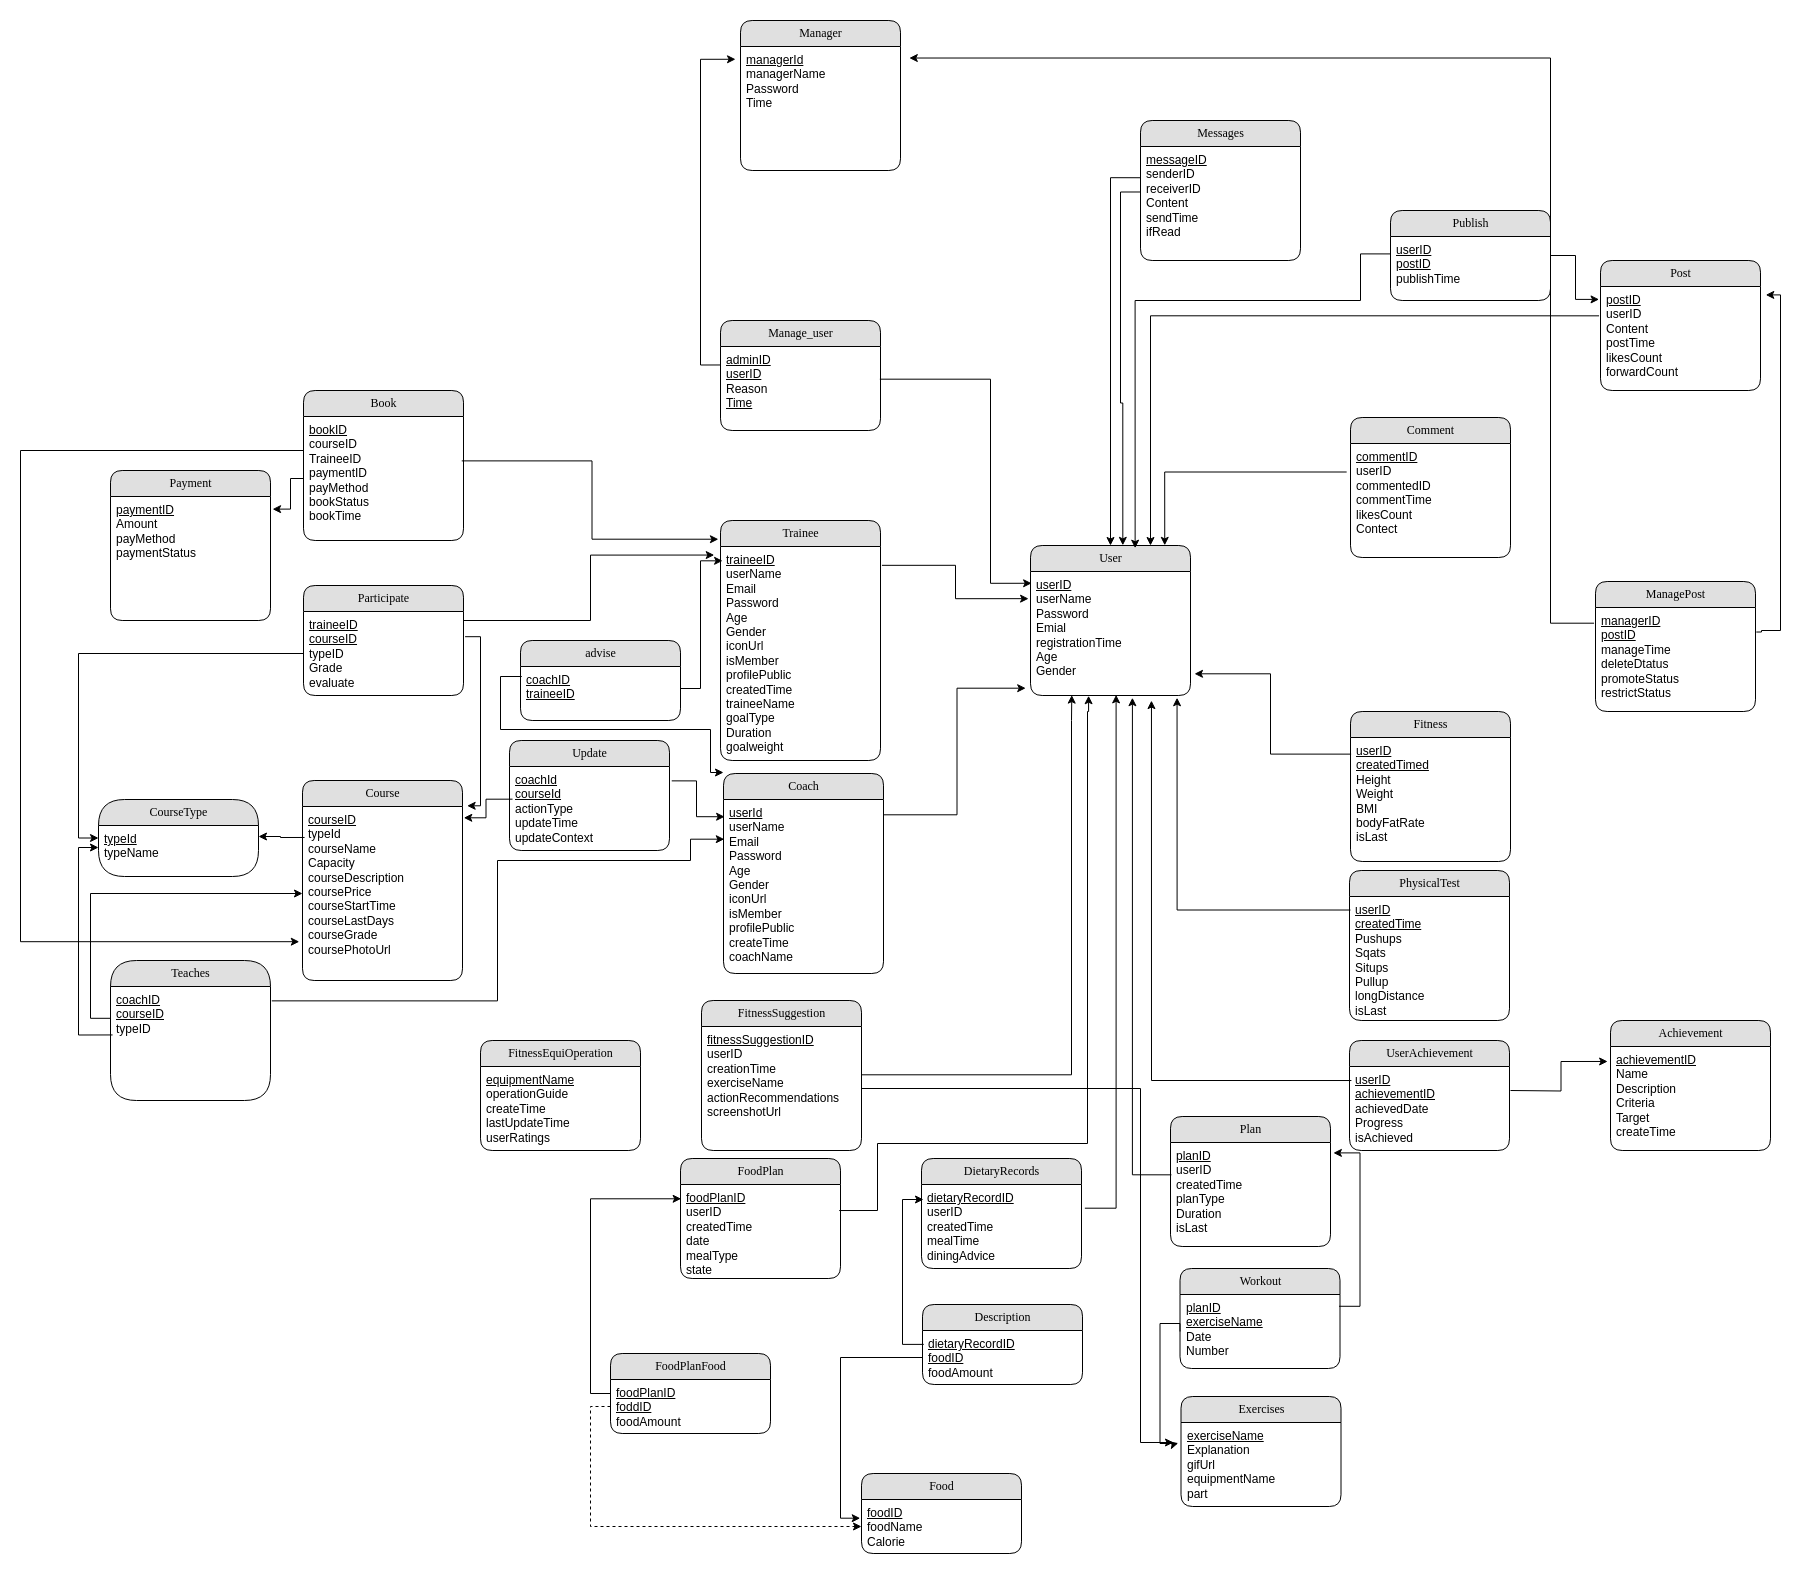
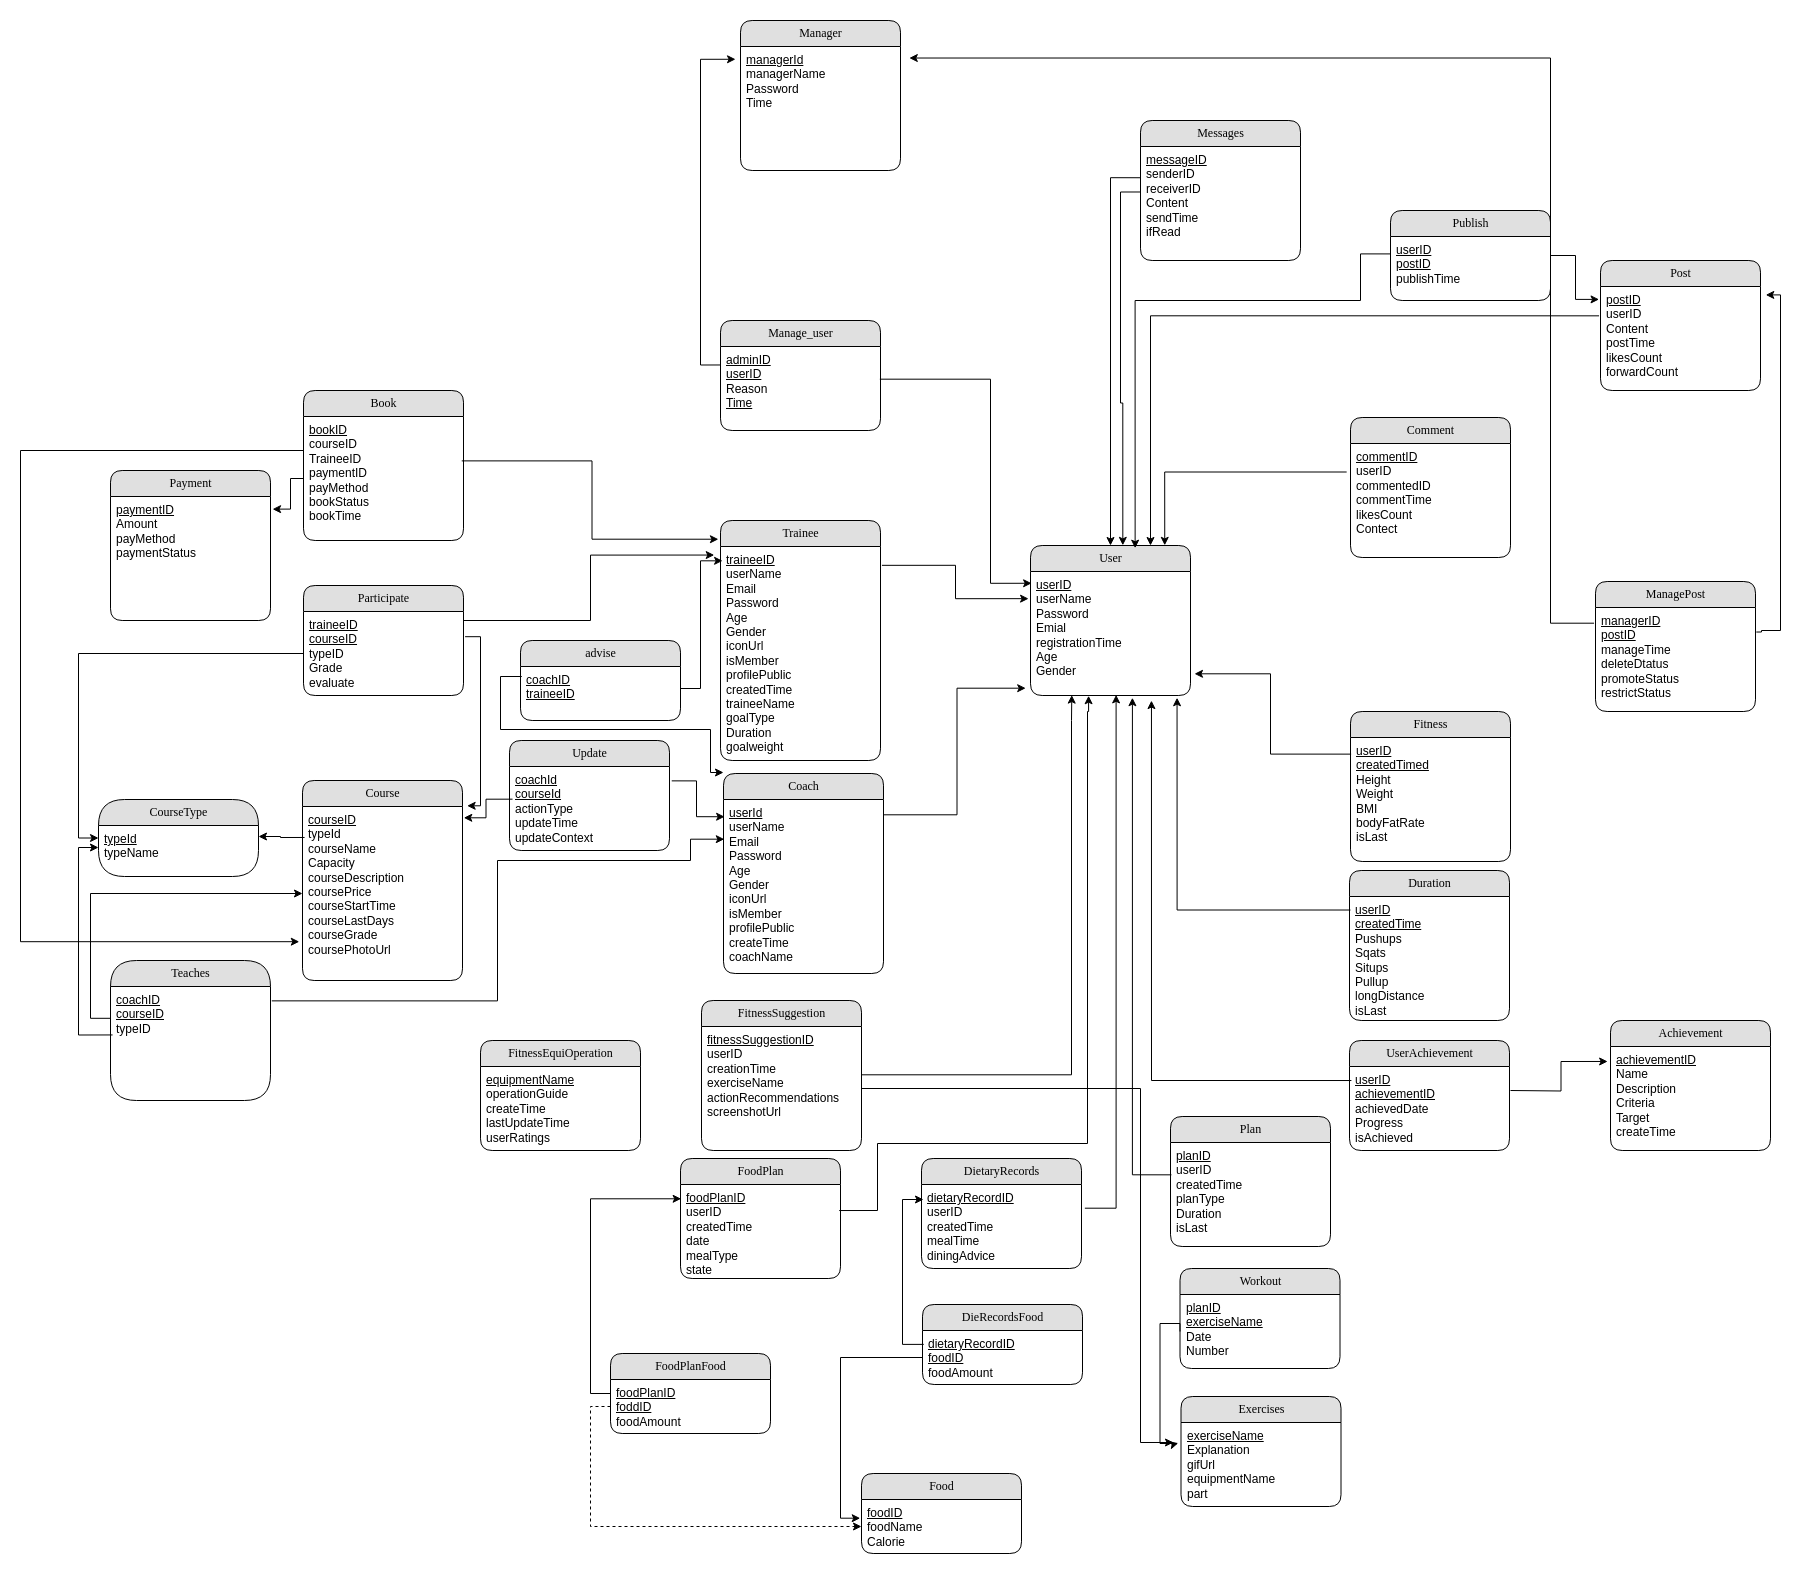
node "PhysicalTest": label "PhysicalTest" -> "Duration"
edge "planID exerciseName Date Number" -> "planID userID createdTime planType Duration isLast": removed
node "Description": label "Description" -> "DieRecordsFood"
